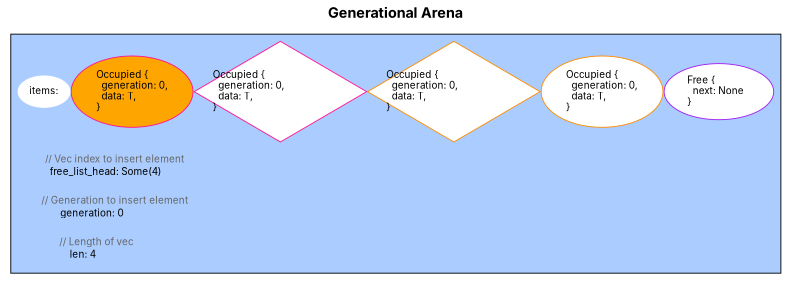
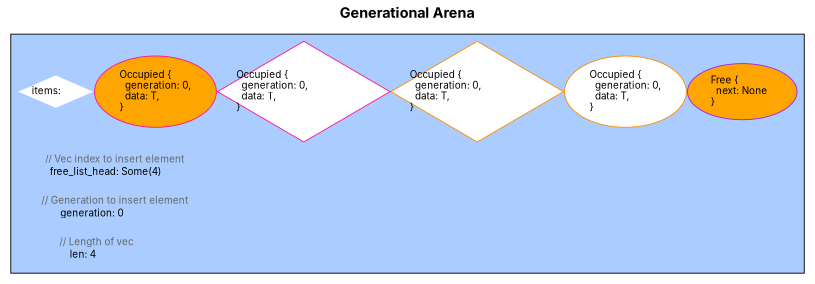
node "items:": shape ellipse -> diamond
node "Free { next: None }": fillcolor white -> orange
